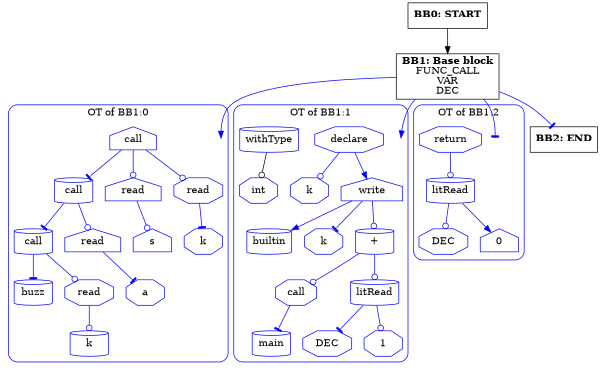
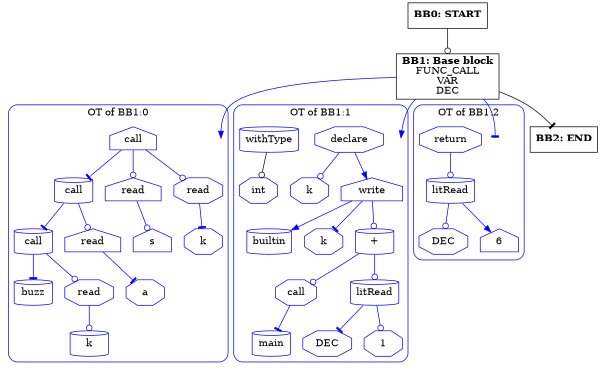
edge "BB0: START" -> "BB1: Base block": arrowhead normal -> odot
edge "BB1: Base block" -> "BB2: END": color blue -> black
node "0": label "0" -> "6"
